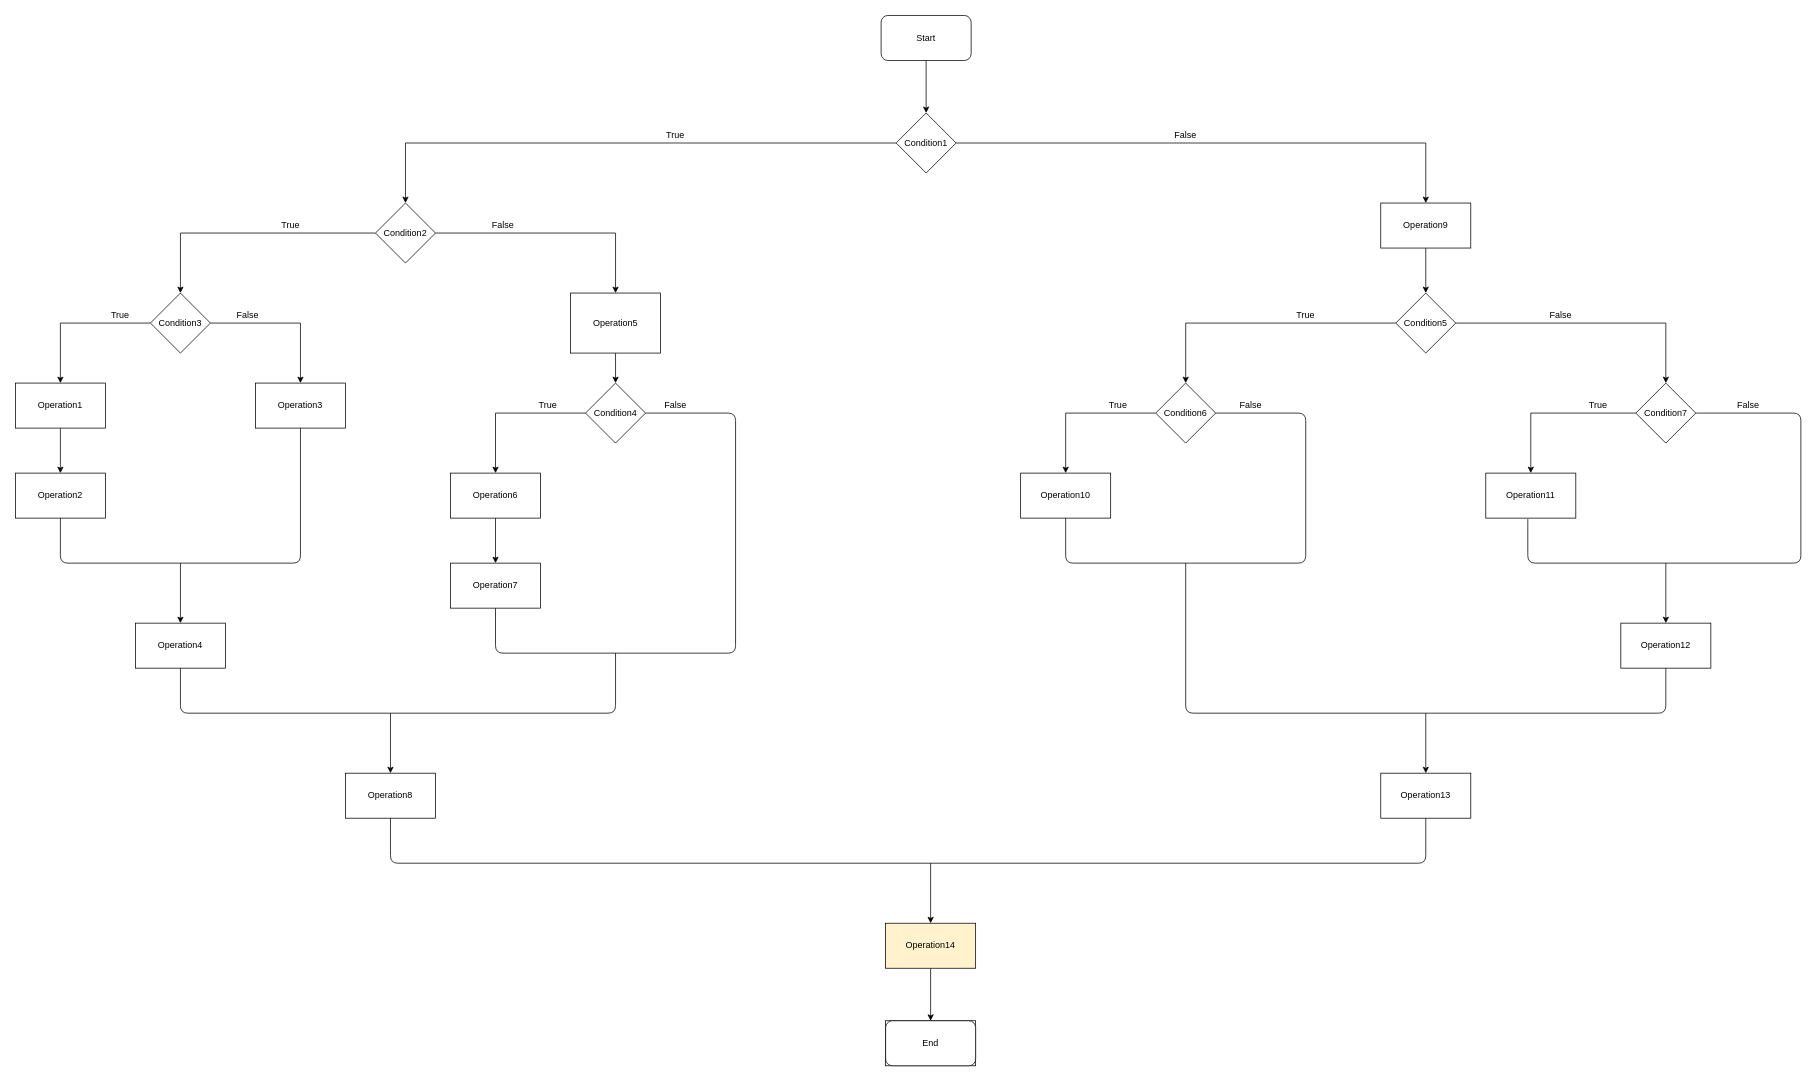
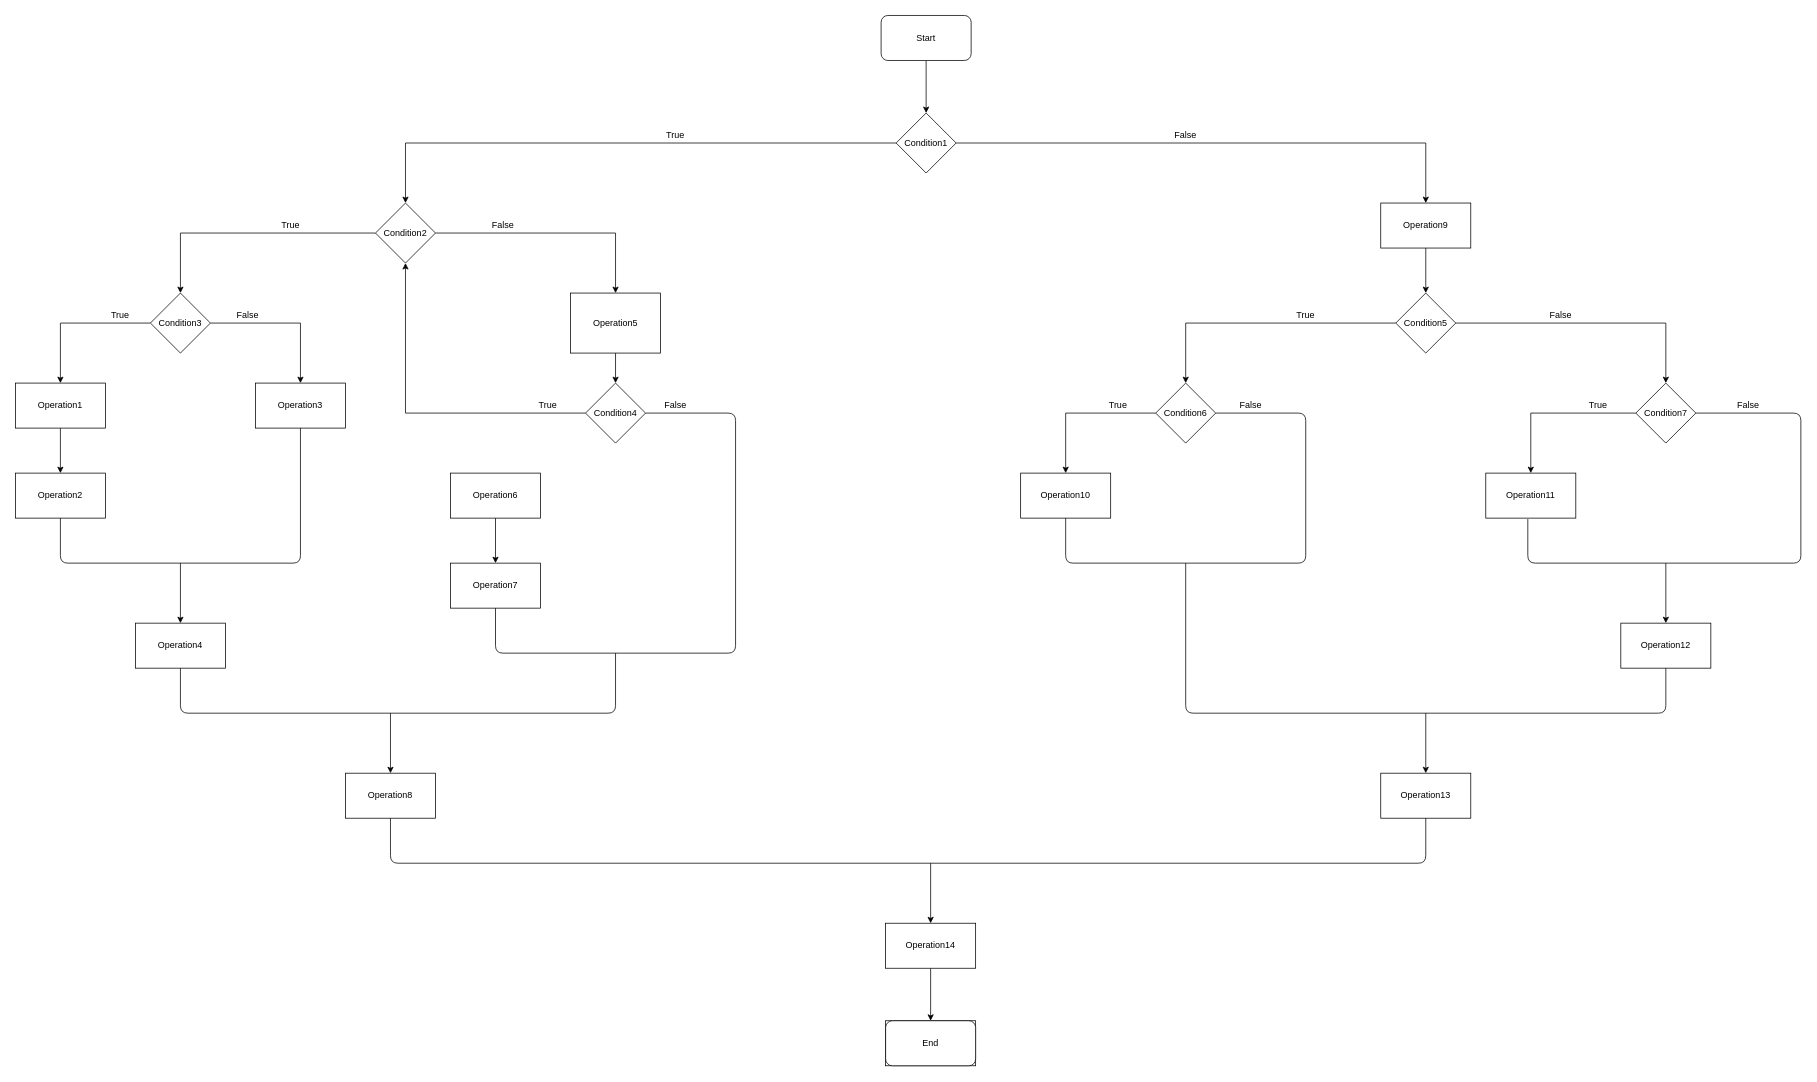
edge "Condition4" -> "Operation6": now "Condition4" -> "Condition2"
node "Operation14": fillcolor #fff2cc -> #ffffff
